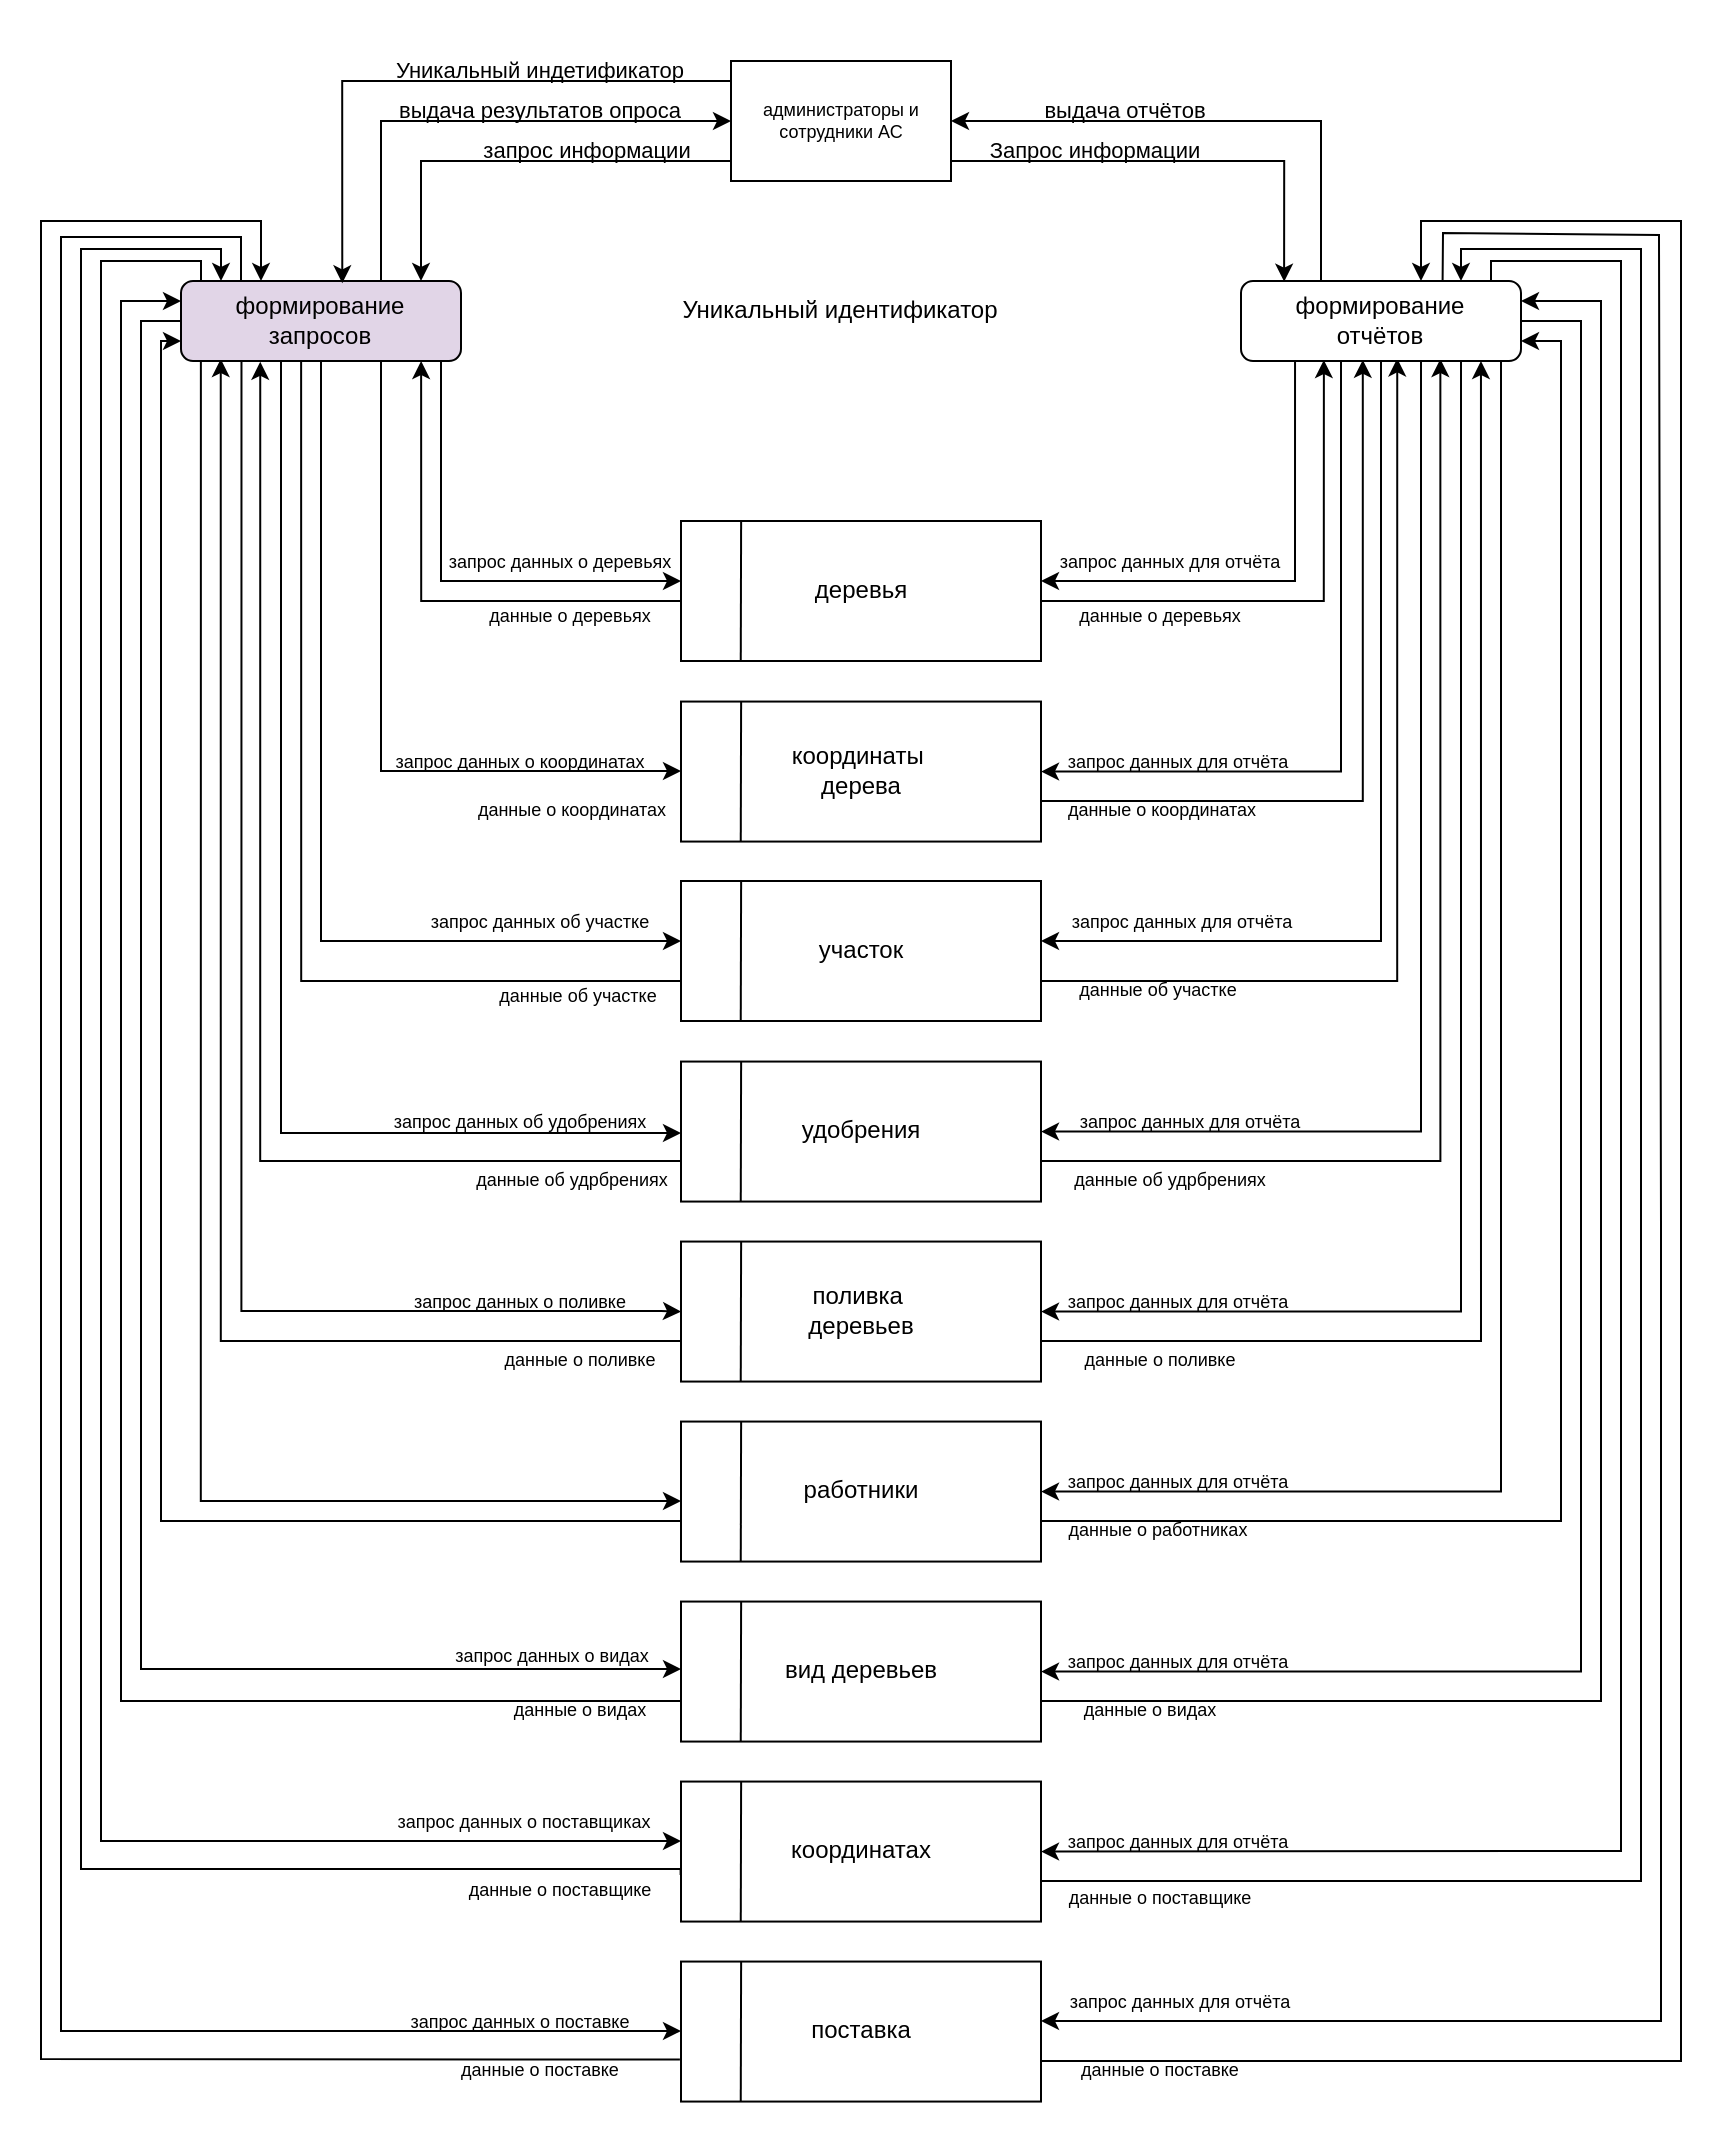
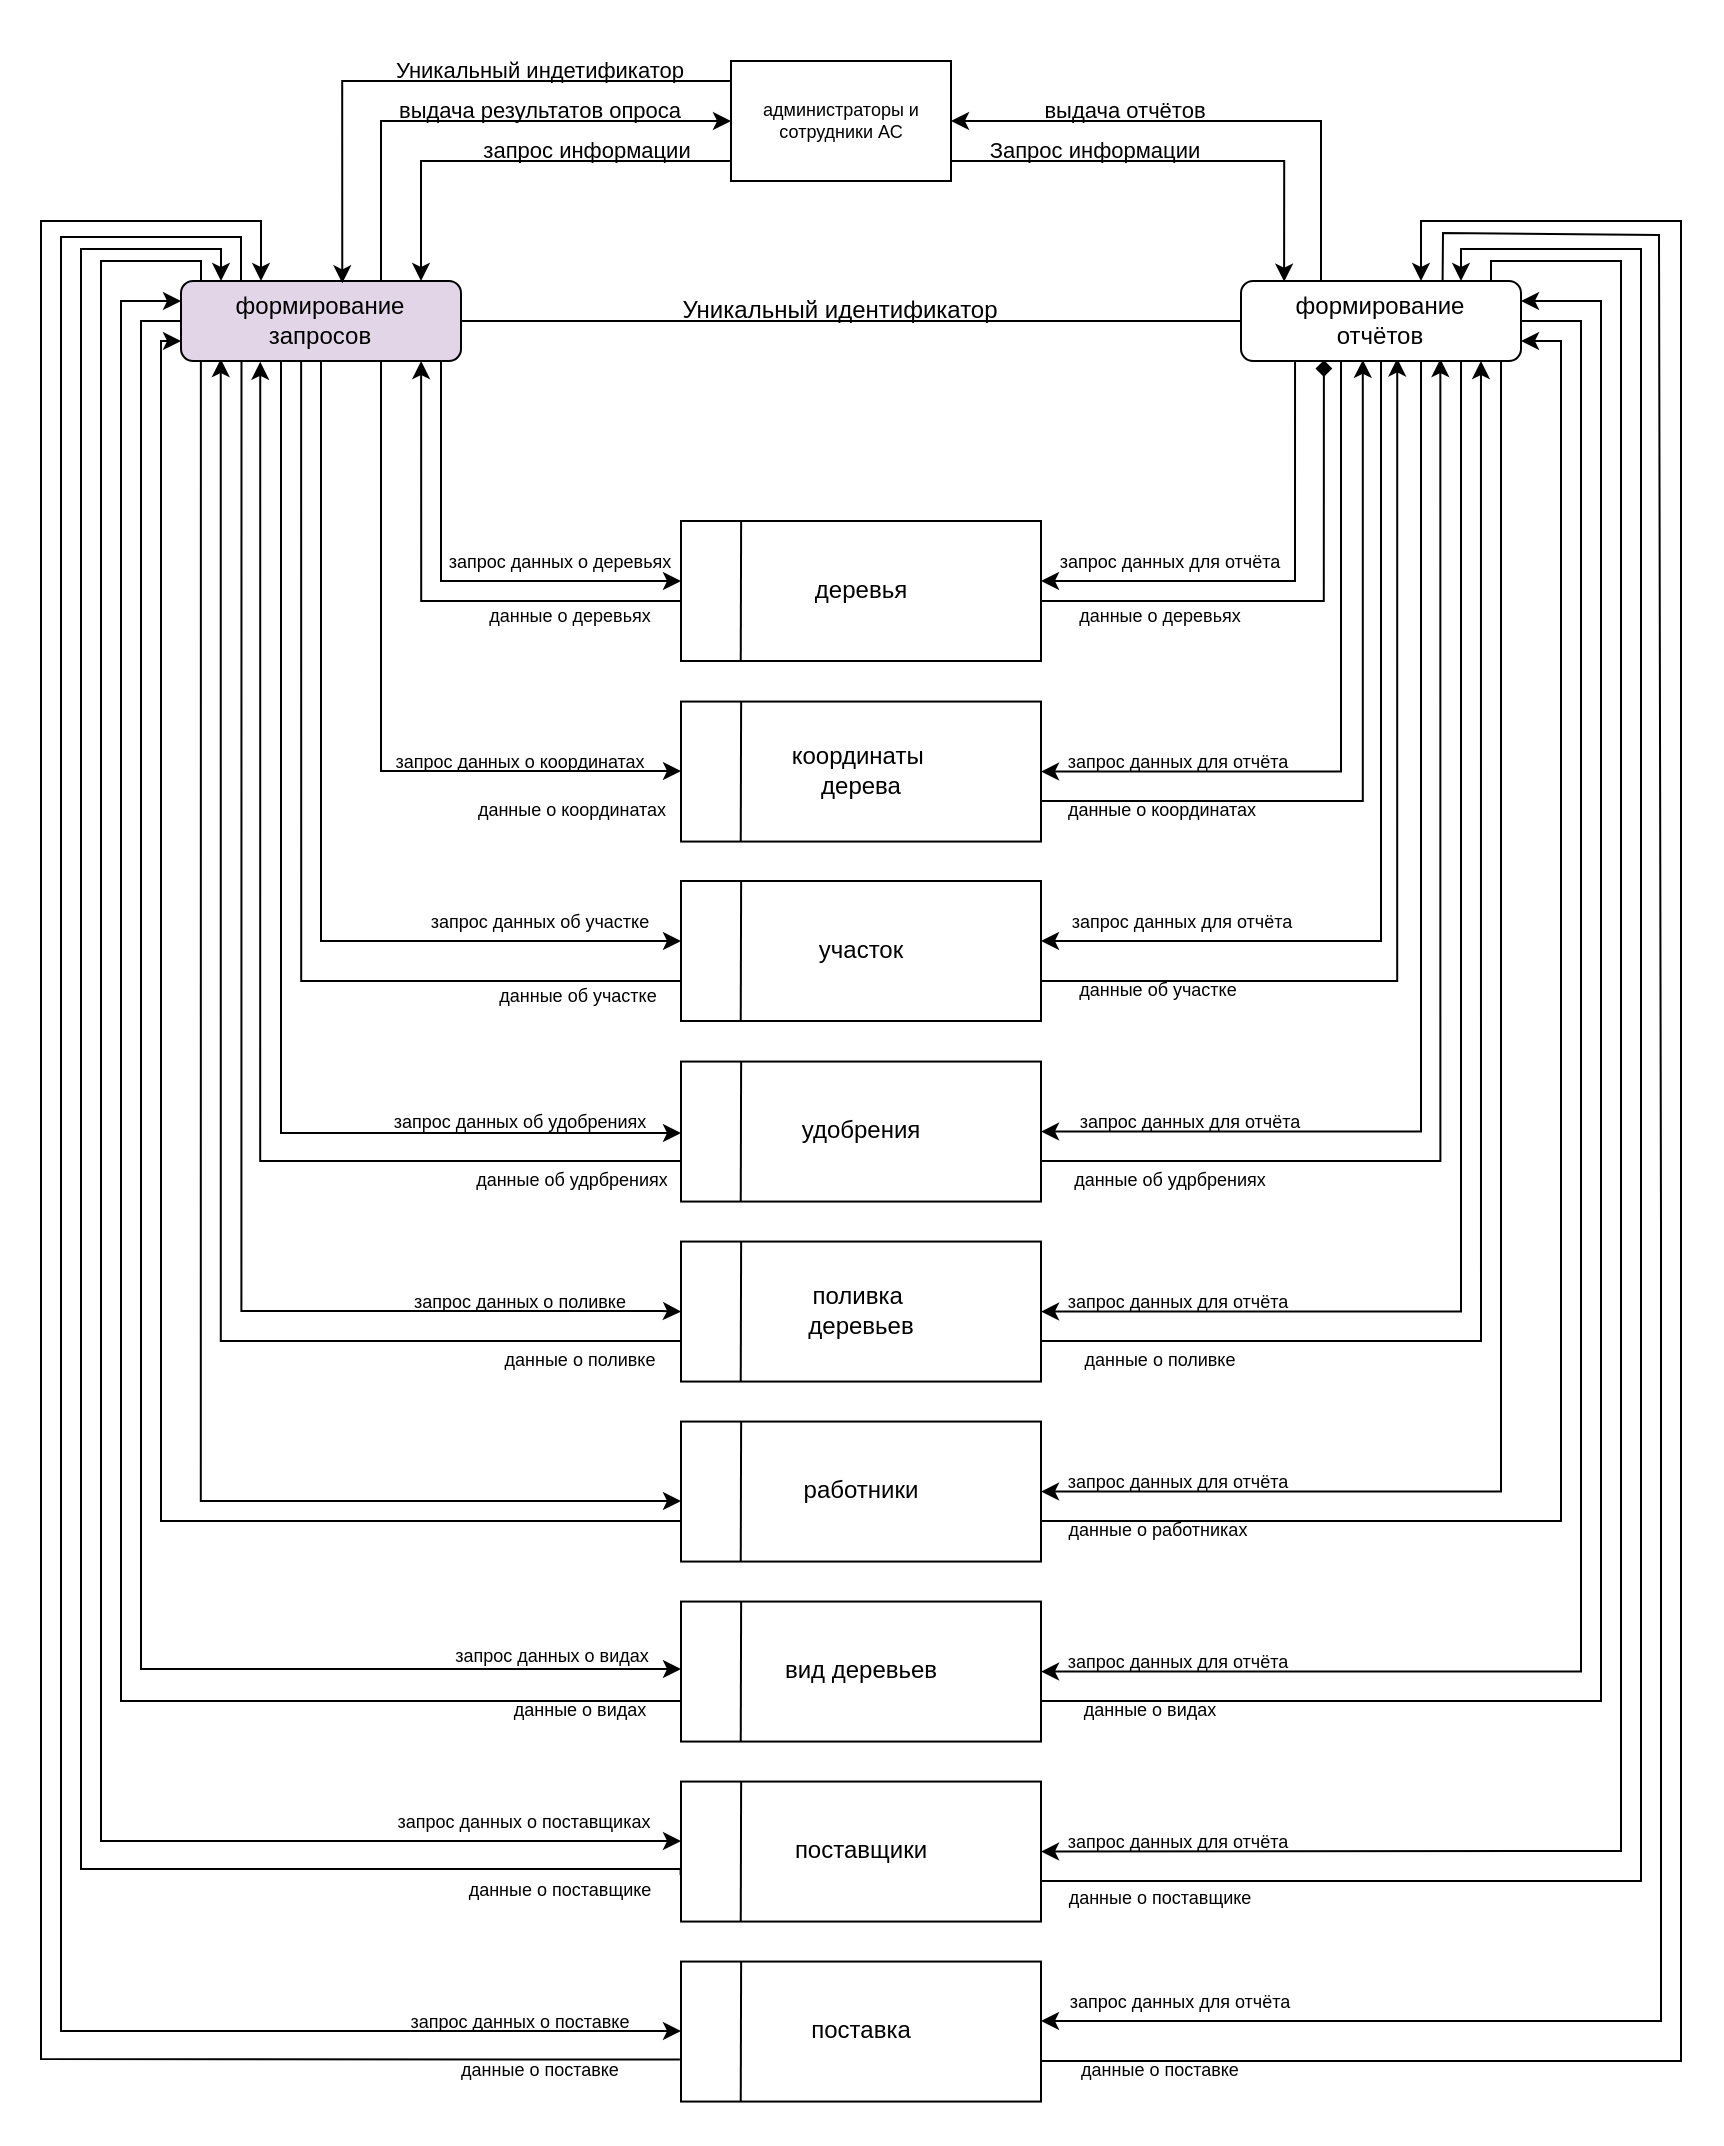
edge "формирование запросов" -- "формирование отчётов": added
edge "деревья" -> "формирование отчётов": arrowhead classic -> diamond
node "координатах": label "координатах" -> "поставщики"
